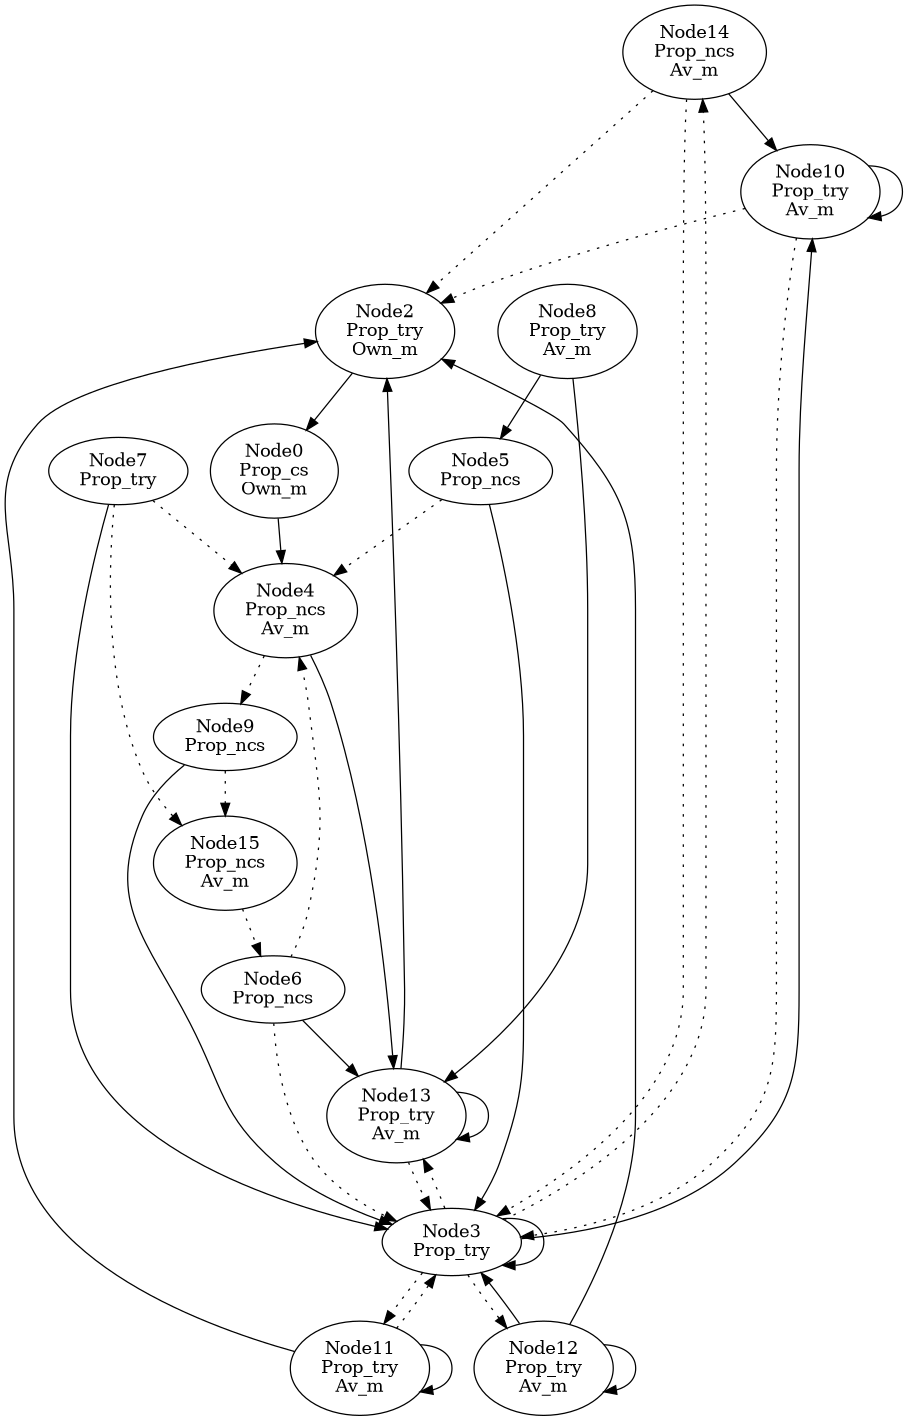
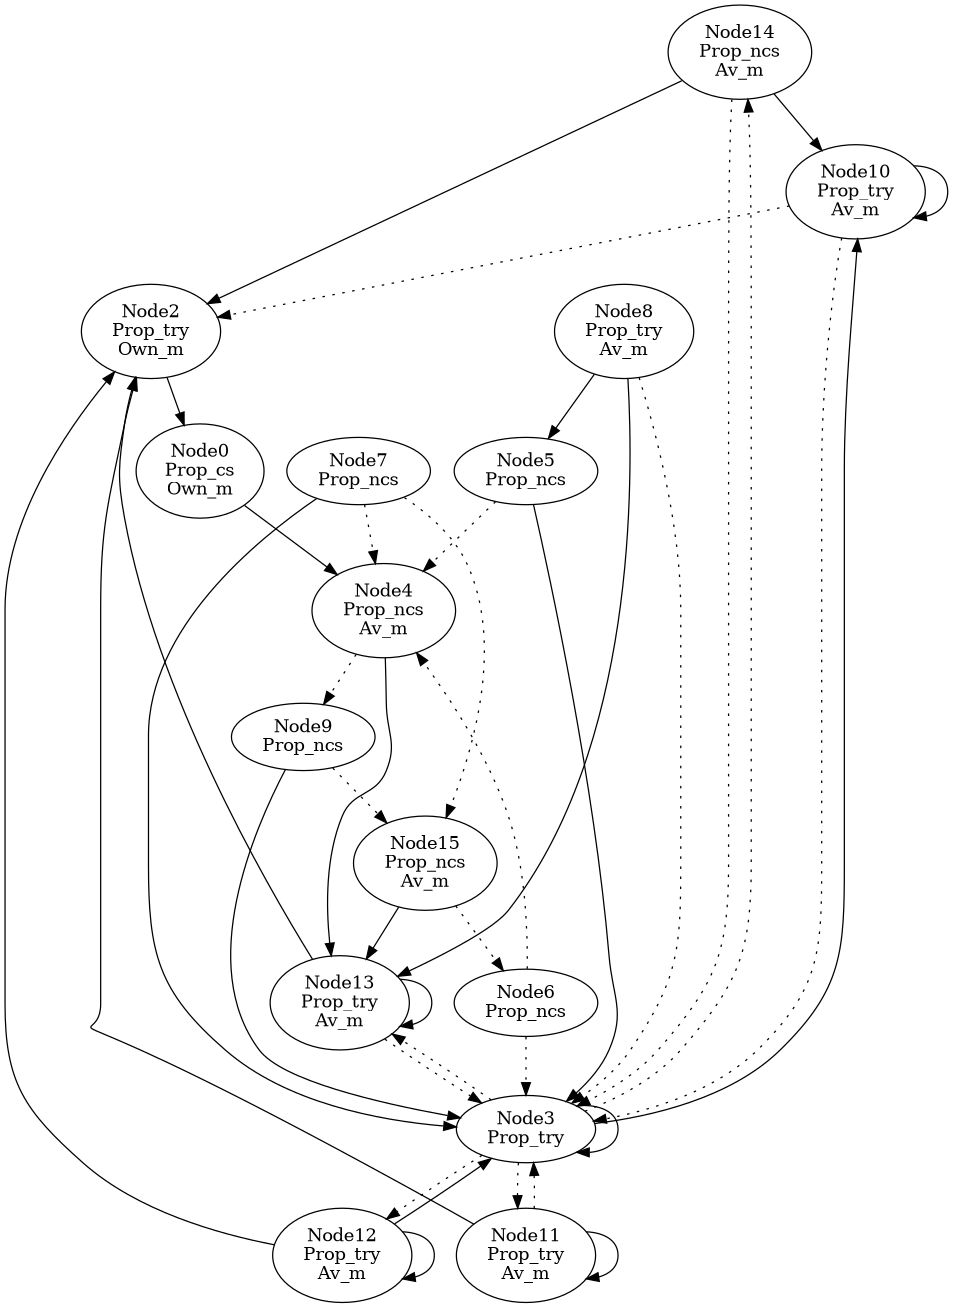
edge "Node14 Prop_ncs Av_m" -> "Node2 Prop_try Own_m": style dotted -> solid
node "Node7 Prop_try": label "Node7 Prop_try" -> "Node7 Prop_ncs"
edge "Node8 Prop_try Av_m" -> "Node3 Prop_try": added
edge "Node6 Prop_ncs" -> "Node13 Prop_try Av_m": now "Node15 Prop_ncs Av_m" -> "Node13 Prop_try Av_m"
